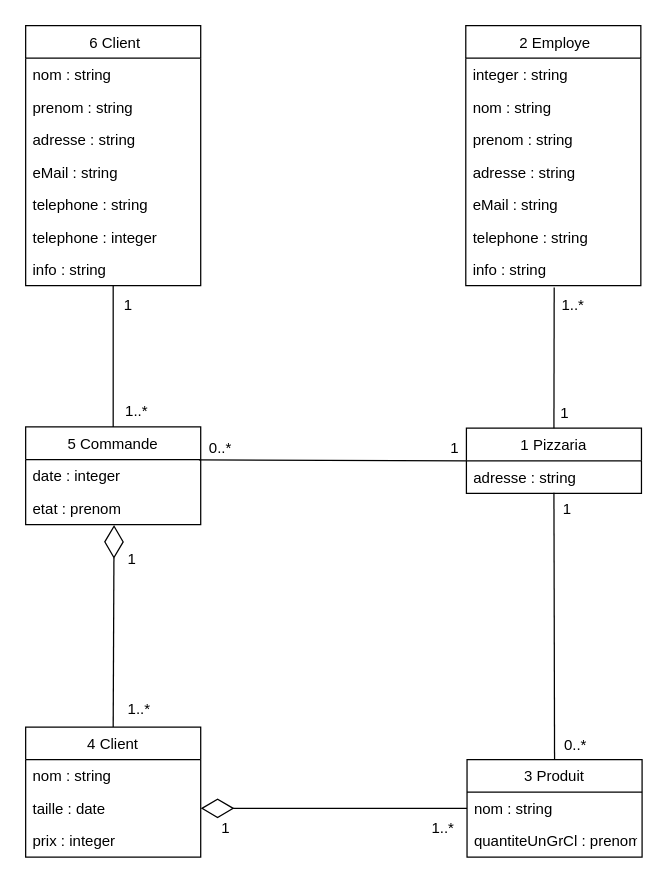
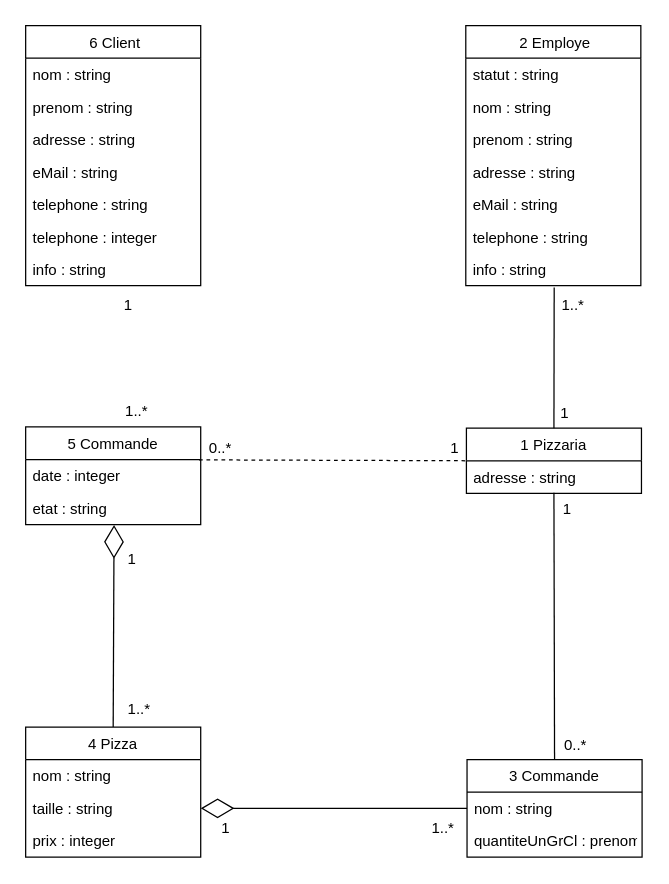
node "integer : string": label "integer : string" -> "statut : string"
edge "6 Client" -- "5 Commande": removed
edge "1 Pizzaria" -- "date : integer": style solid -> dashed
node "etat : prenom": label "etat : prenom" -> "etat : string"
node "4 Client": label "4 Client" -> "4 Pizza"
node "3 Produit": label "3 Produit" -> "3 Commande"
node "taille : date": label "taille : date" -> "taille : string"
